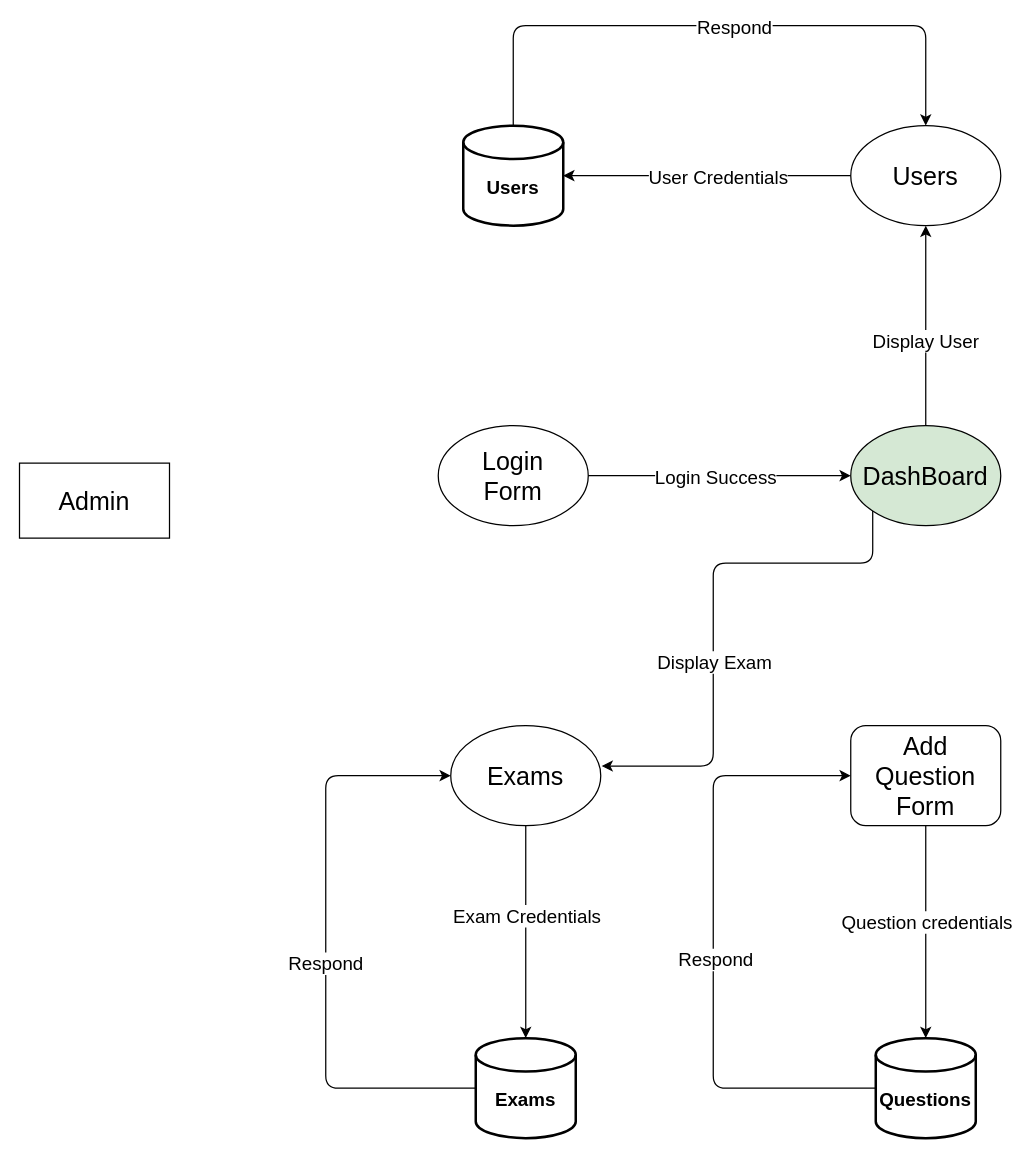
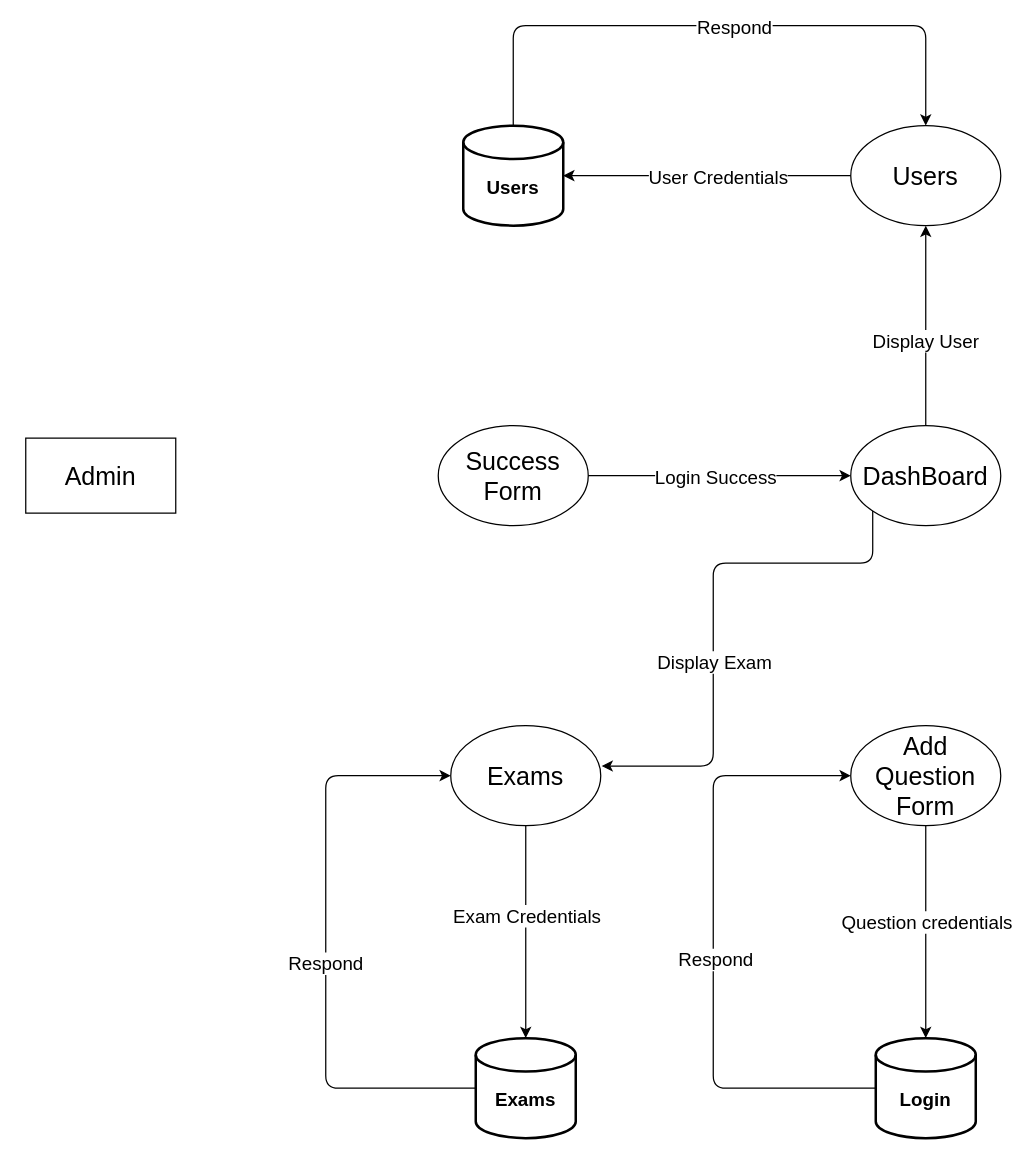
node "Login Form": label "Login Form" -> "Success Form"
node "DashBoard": fillcolor #d5e8d4 -> #ffffff
node "Admin": moved (94, 501) -> (101, 476)
node "Add Question Form": shape rounded rectangle -> ellipse
node "Questions": label "Questions" -> "Login"
